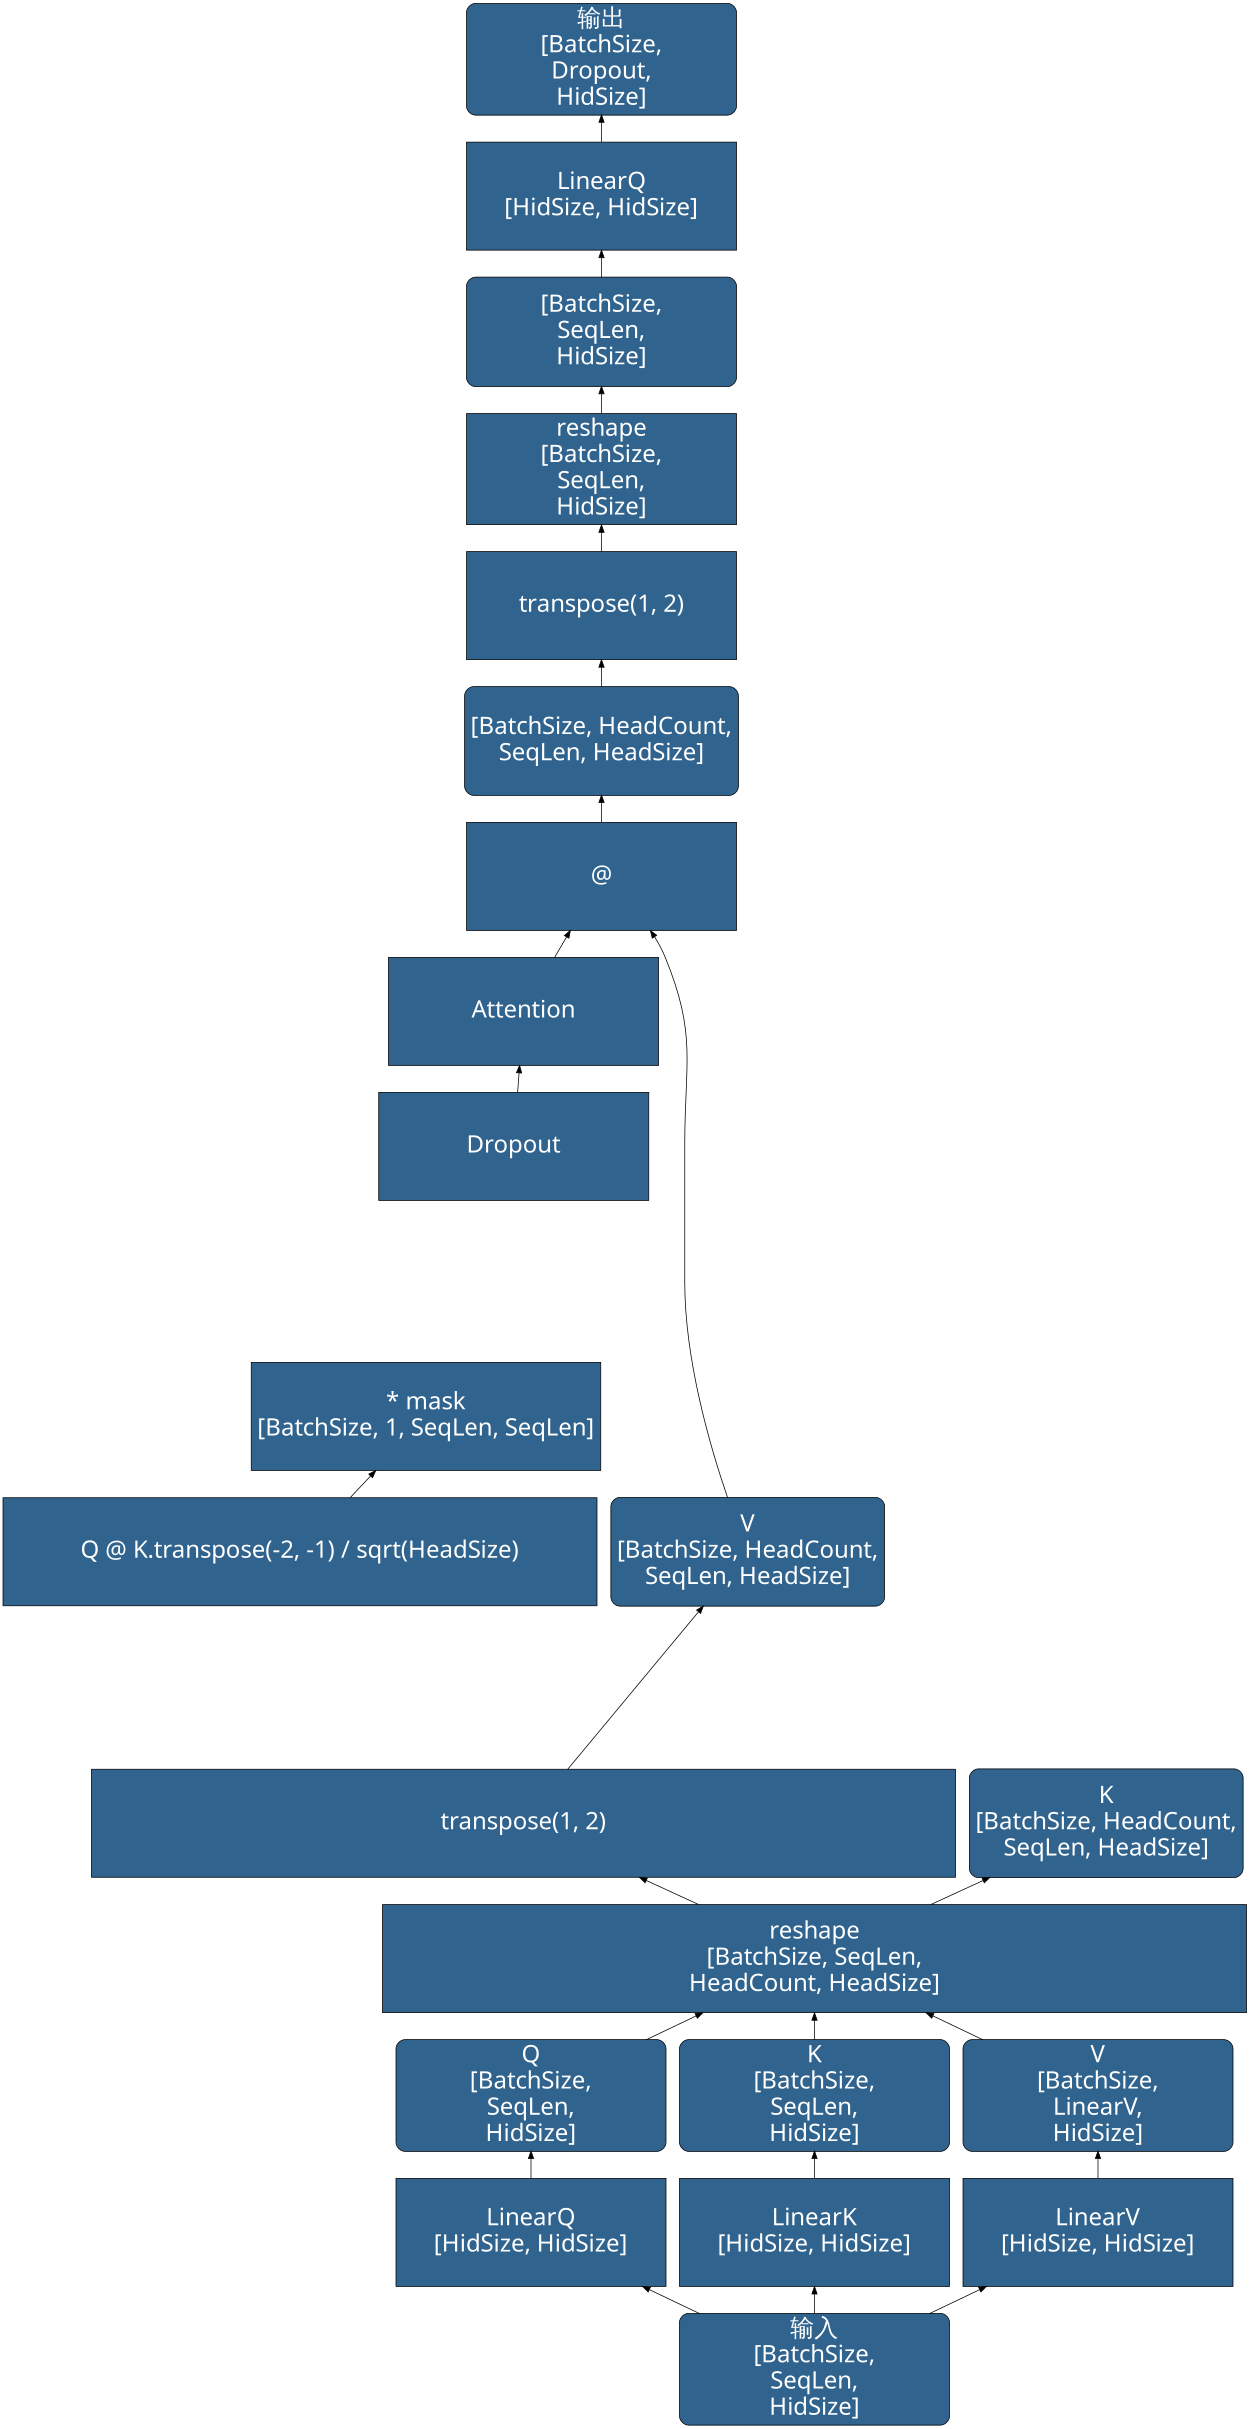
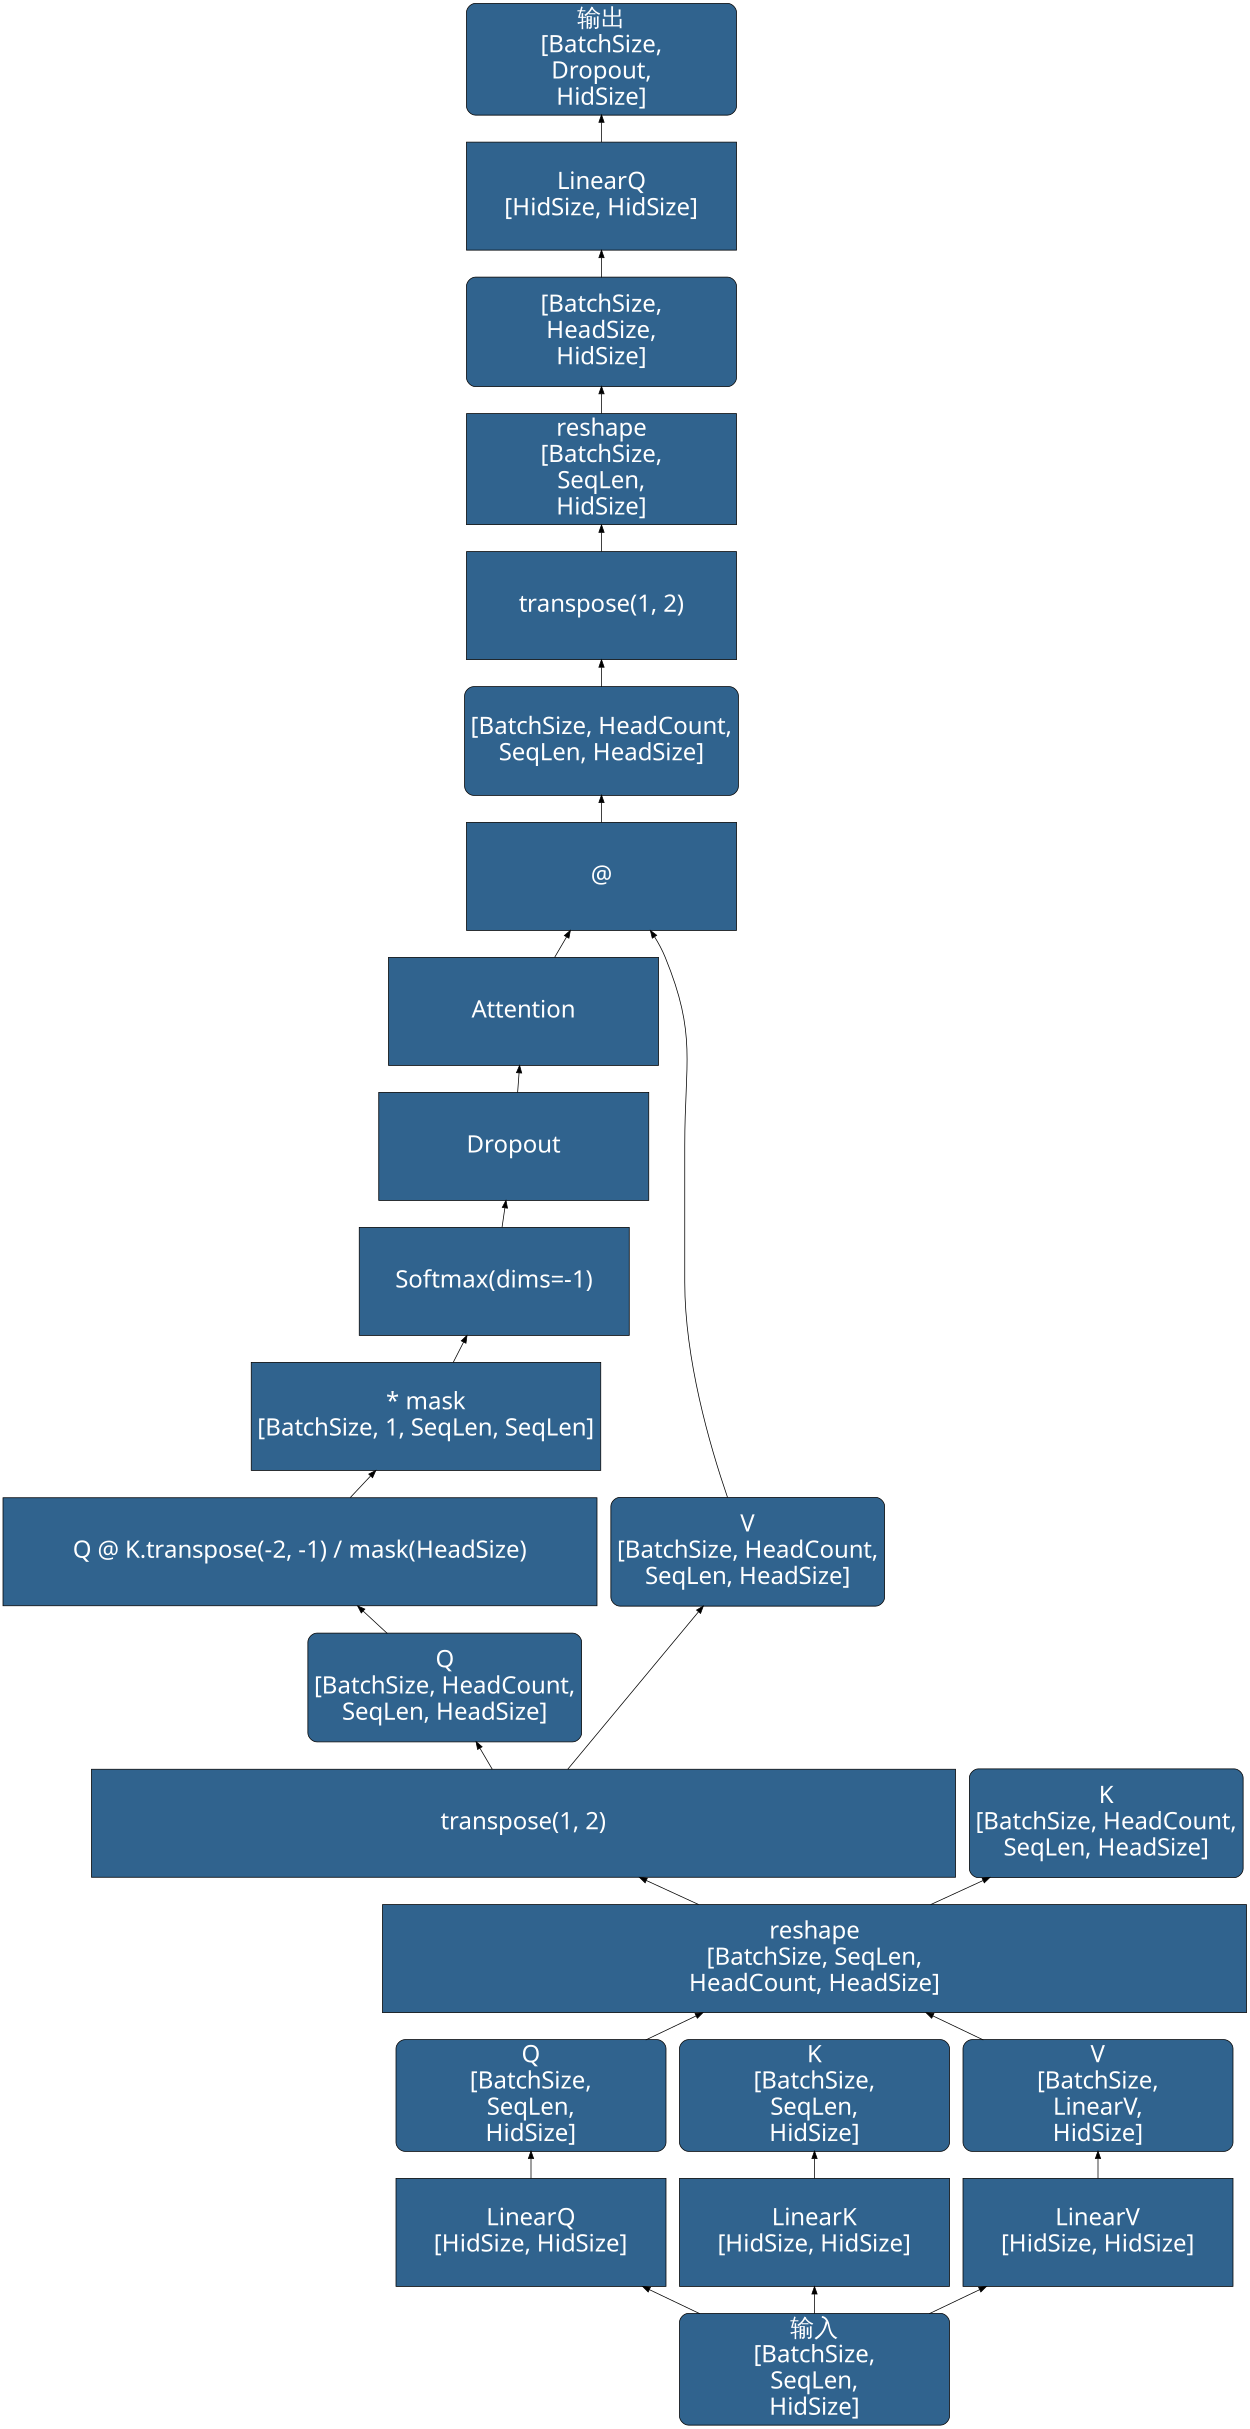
node "[BatchSize, SeqLen, HidSize]": label "[BatchSize, SeqLen, HidSize]" -> "[BatchSize, HeadSize, HidSize]"
node "Softmax(dims=-1)": added
node "Q @ K.transpose(-2, -1) / sqrt(HeadSize)": label "Q @ K.transpose(-2, -1) / sqrt(HeadSize)" -> "Q @ K.transpose(-2, -1) / mask(HeadSize)"
node "Q [BatchSize, HeadCount, SeqLen, HeadSize]": added
edge "K [BatchSize, SeqLen, HidSize]" -> "reshape [BatchSize, SeqLen, HeadCount, HeadSize]": removed
